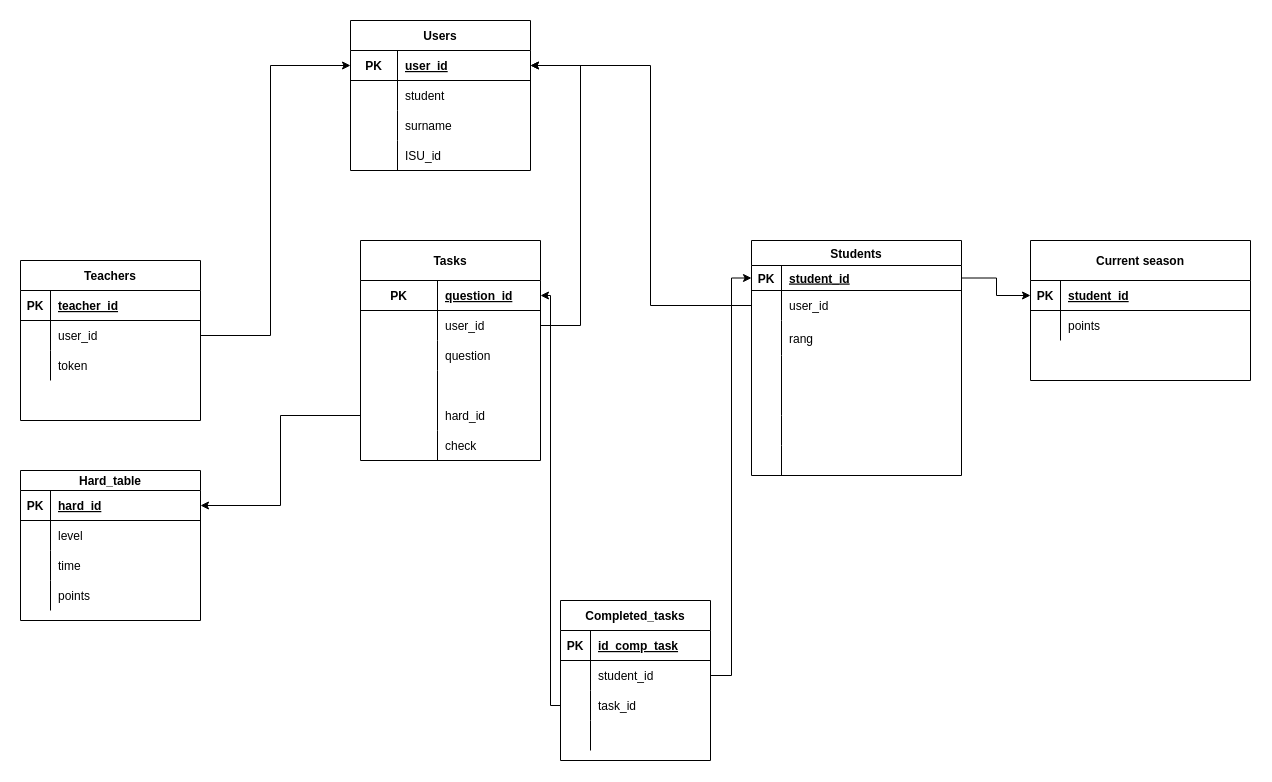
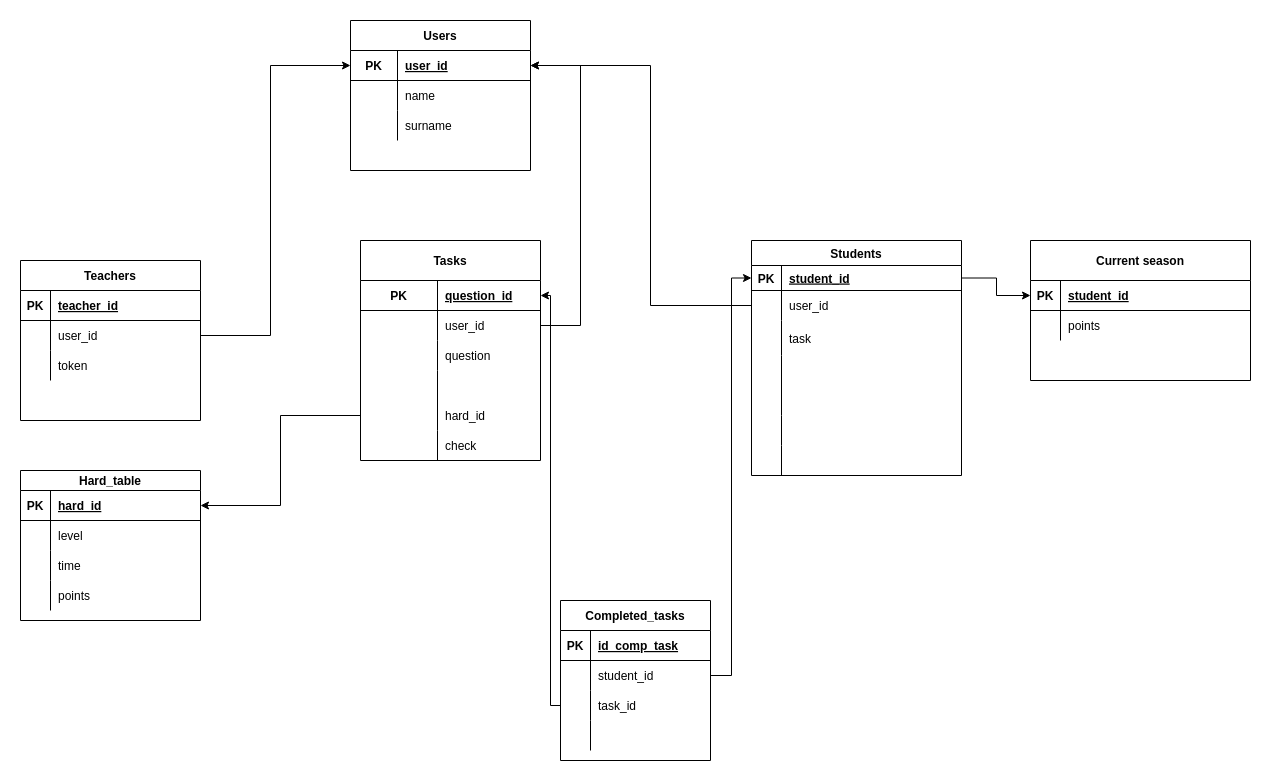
node "student": label "student" -> "name"
node "ISU_id": removed
node "rang": label "rang" -> "task"
